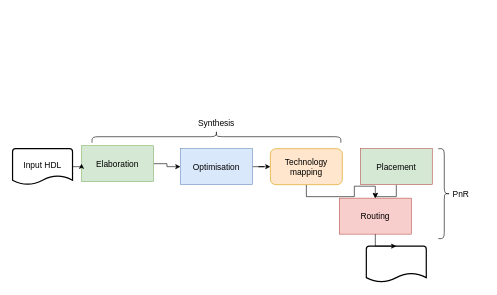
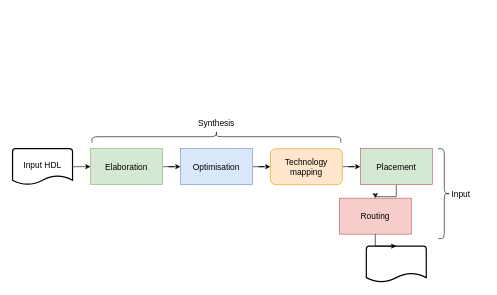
node "Elaboration": moved (117, 164) -> (126, 167)
node "PnR": label "PnR" -> "Input"
edge "Technology mapping" -> "Routing": now "Technology mapping" -> "Placement"
